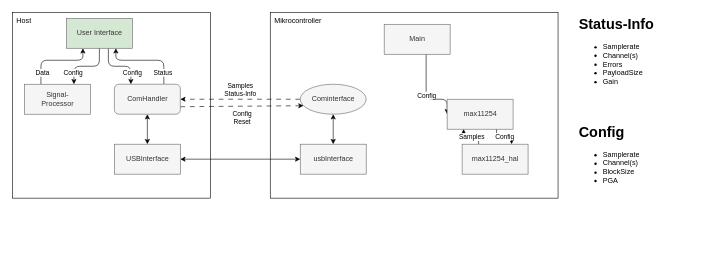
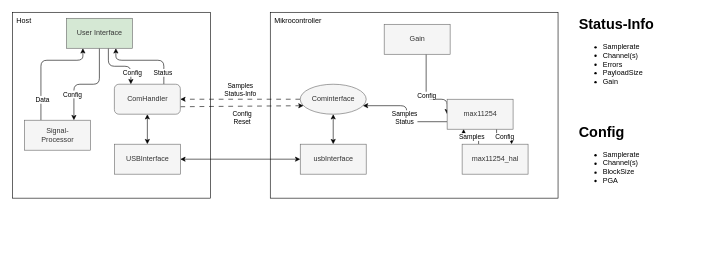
node "Main": label "Main" -> "Gain"
node "Signal- Processor": moved (57, 99) -> (57, 135)
edge "max11254" -> "Cominterface": added, label "Samples Status"
